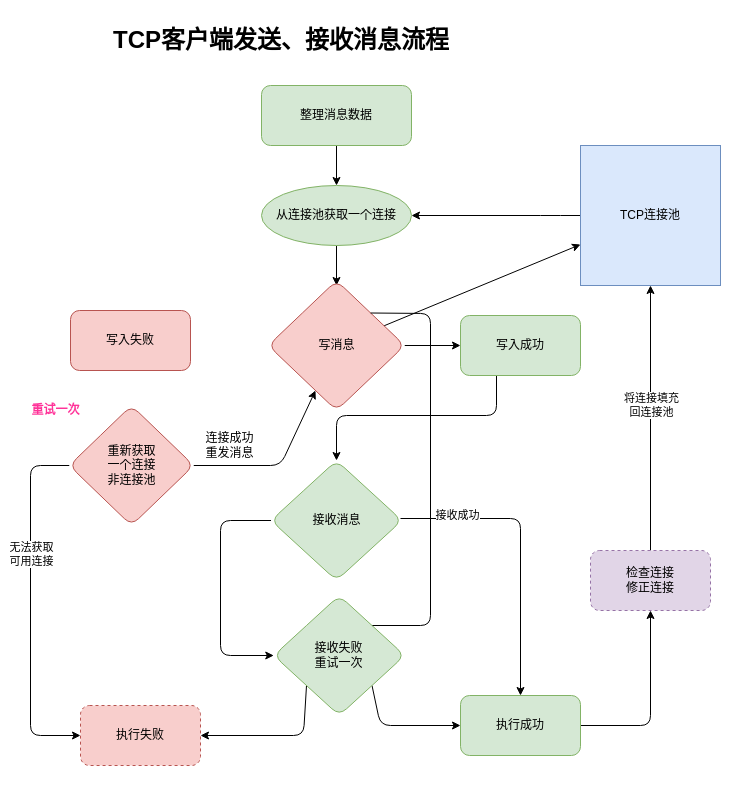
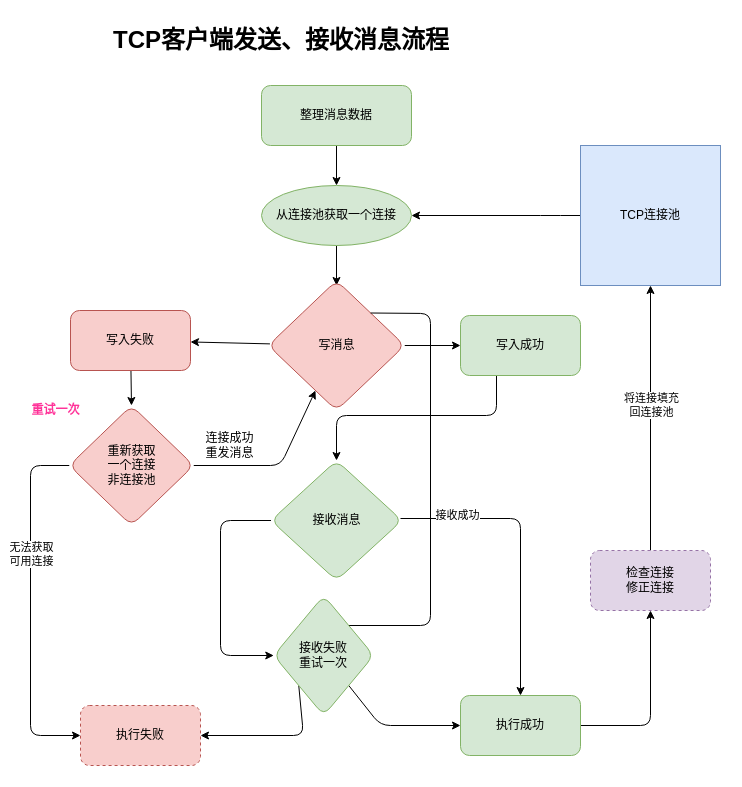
edge "写消息" -> "TCP连接池": now "写消息" -> "写入失败"
edge "写入失败" -> "重新获取 一个连接 非连接池": added
node "接收失败 重试一次": size 131x120 -> 100x120
